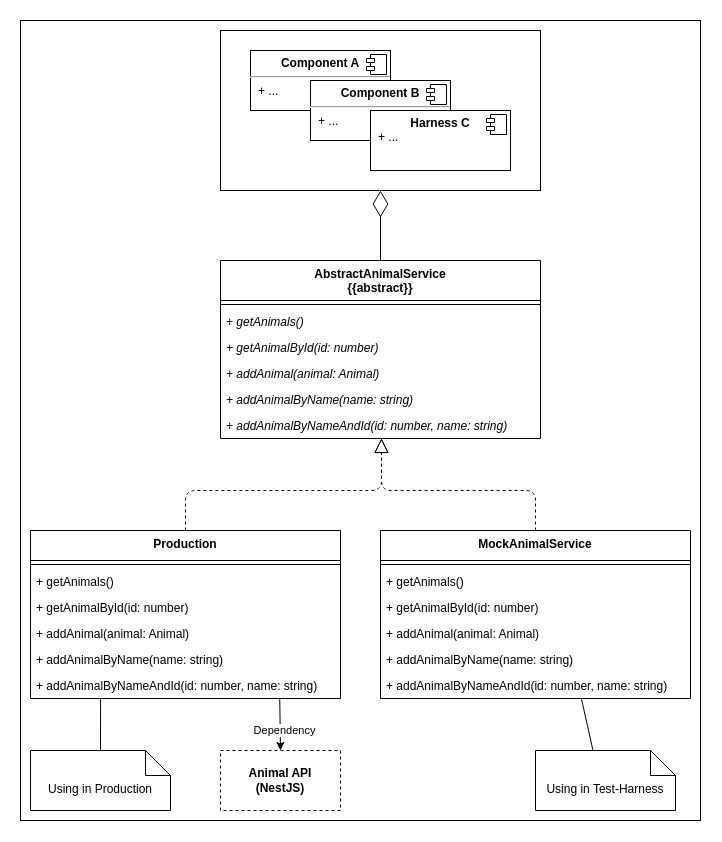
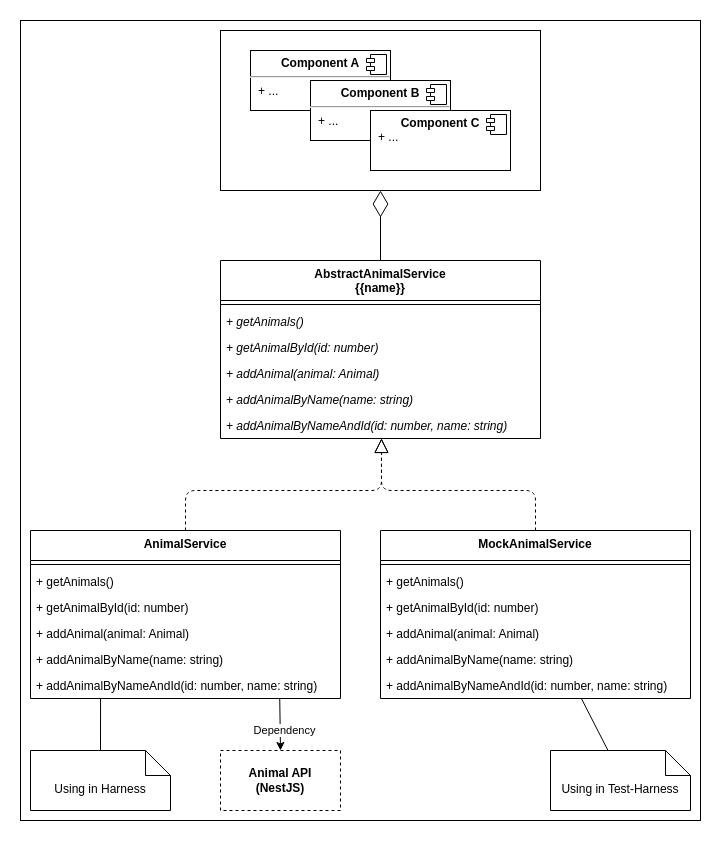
node "Harness C + ...": label "Harness C + ..." -> "Component C + ..."
node "AbstractAnimalService {{abstract}}": label "AbstractAnimalService {{abstract}}" -> "AbstractAnimalService {{name}}"
node "Production": label "Production" -> "AnimalService"
node "Using in Test-Harness": moved (606, 781) -> (621, 781)
node "Using in Production": label "Using in Production" -> "Using in Harness"
